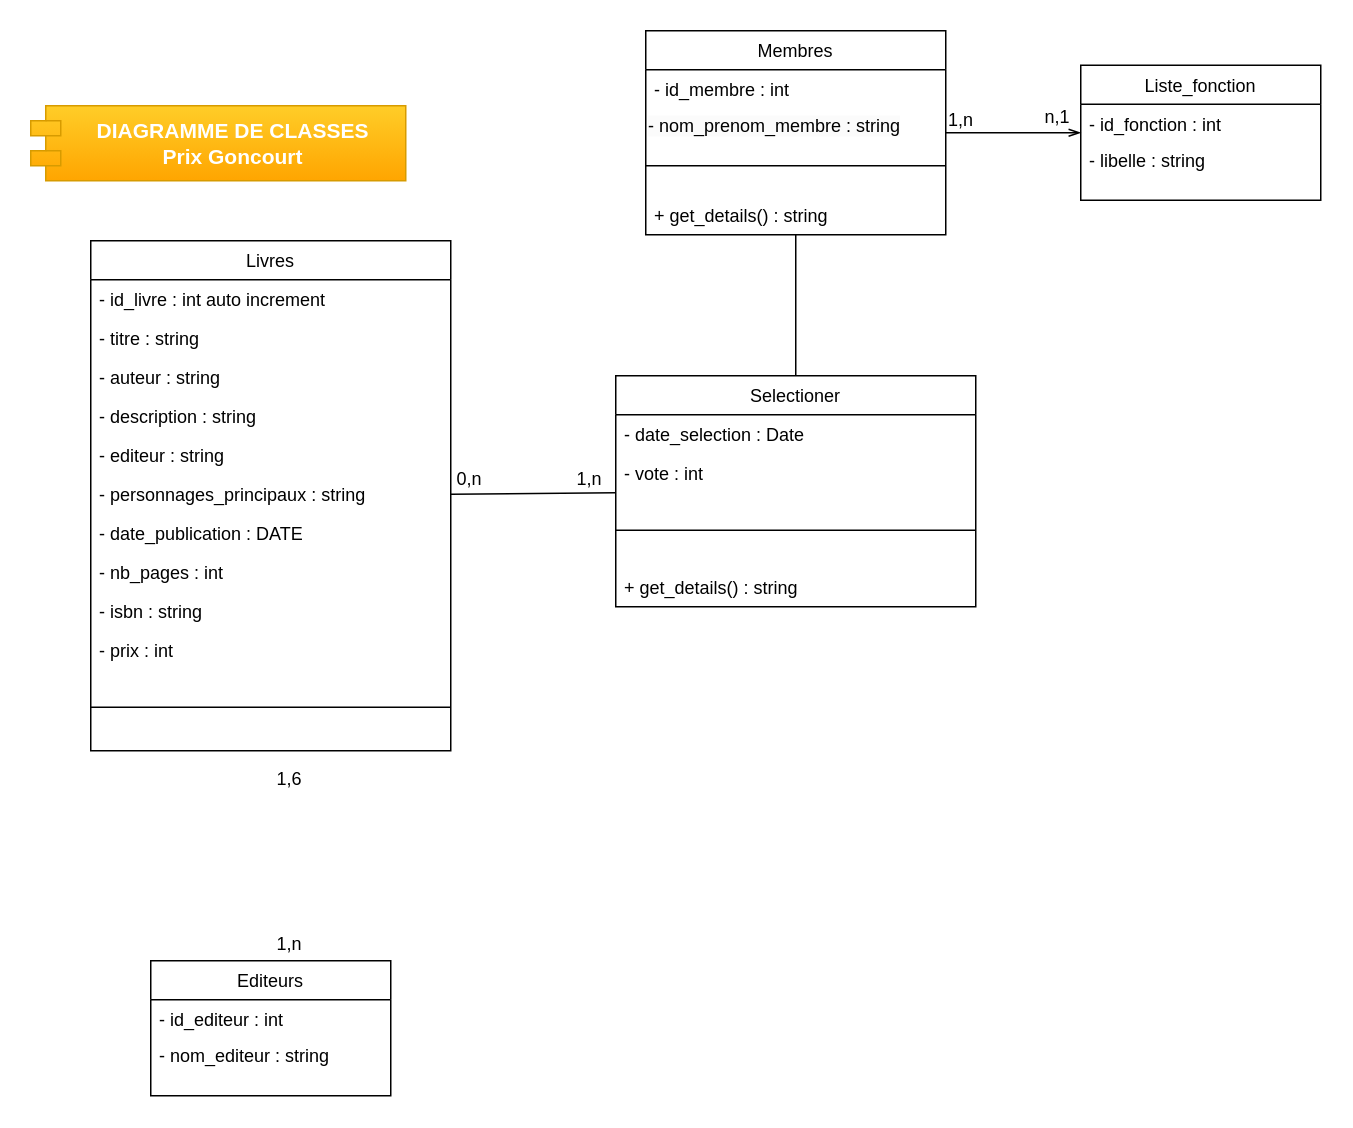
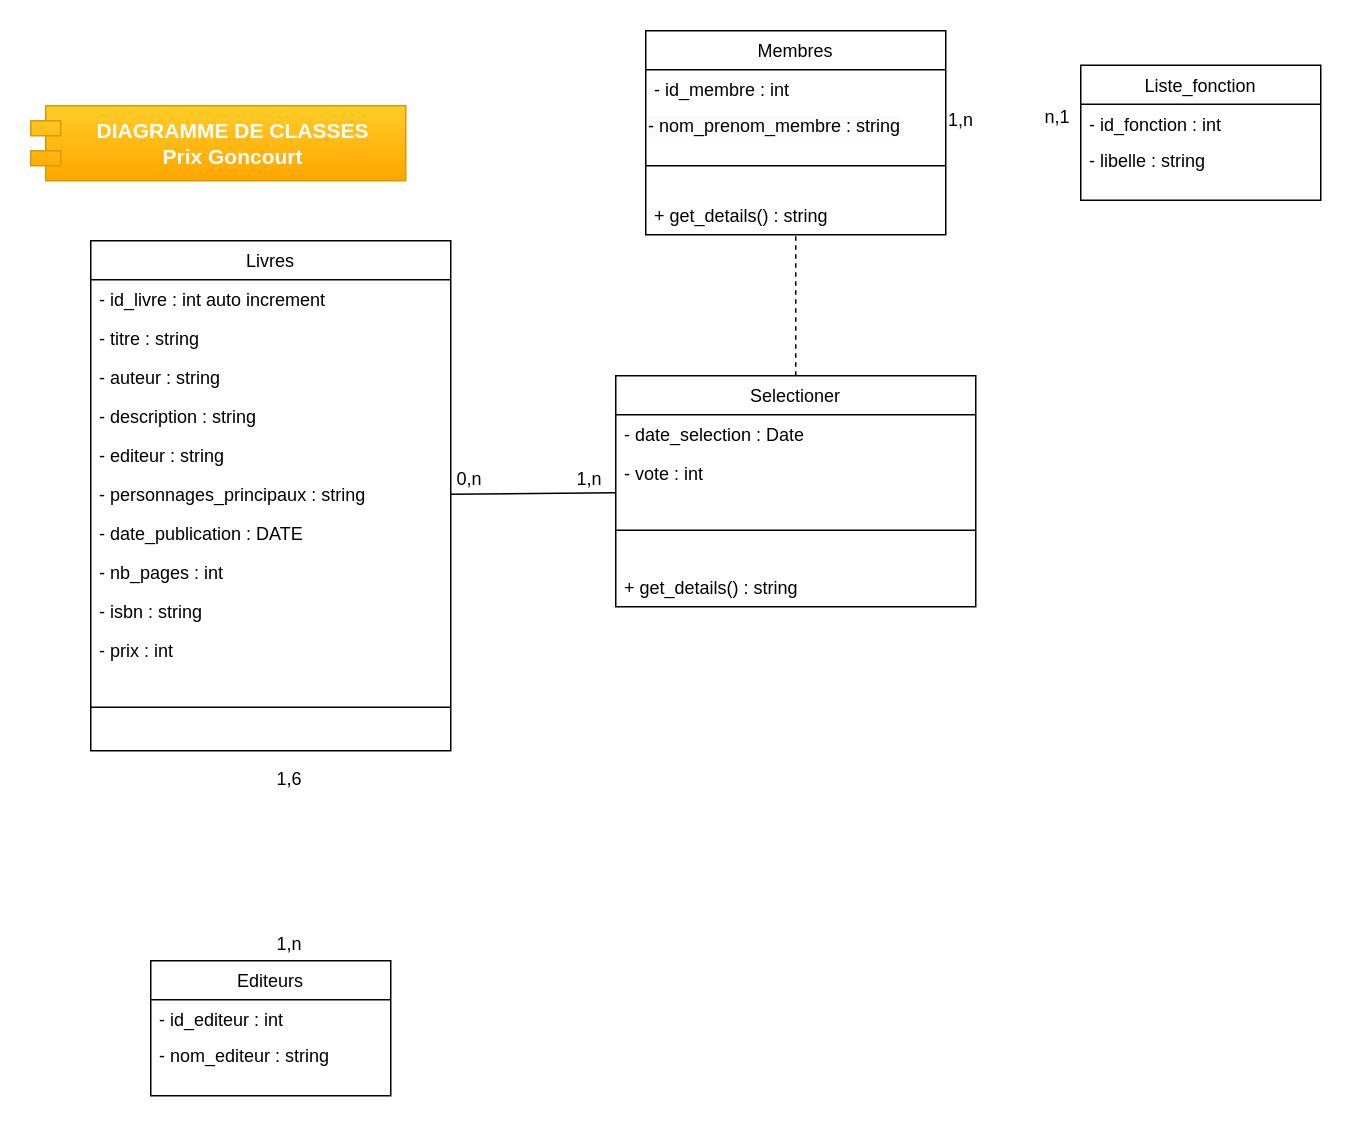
node "n,1": fillcolor #ffcd28 -> #ffffff
edge "Membres" -> "Liste_fonction": removed
edge "Membres" -- "Selectioner": style solid -> dashed
